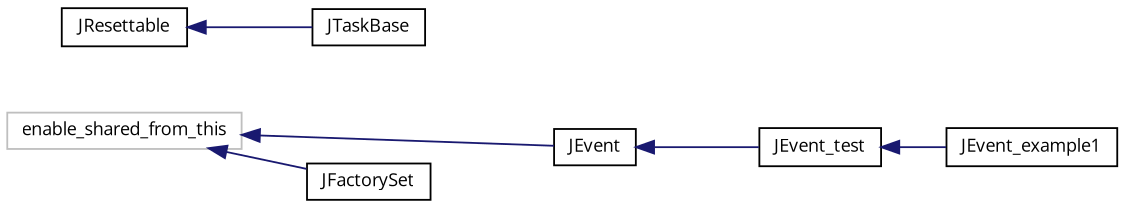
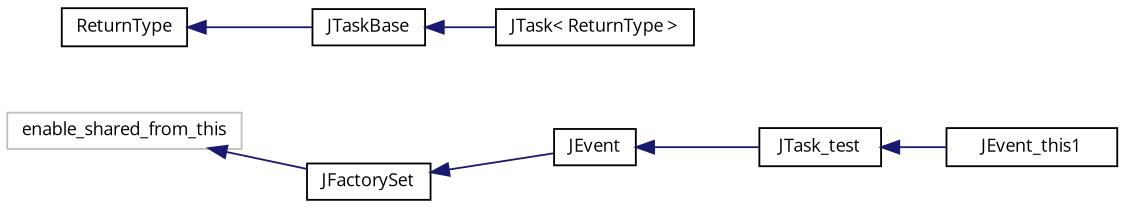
node "JResettable": label "JResettable" -> "ReturnType"
node "JTask< ReturnType >": added
edge "JEvent" -> "enable_shared_from_this": now "JEvent" -> "JFactorySet"
node "JEvent_test": label "JEvent_test" -> "JTask_test"
node "JEvent_example1": label "JEvent_example1" -> "JEvent_this1"
